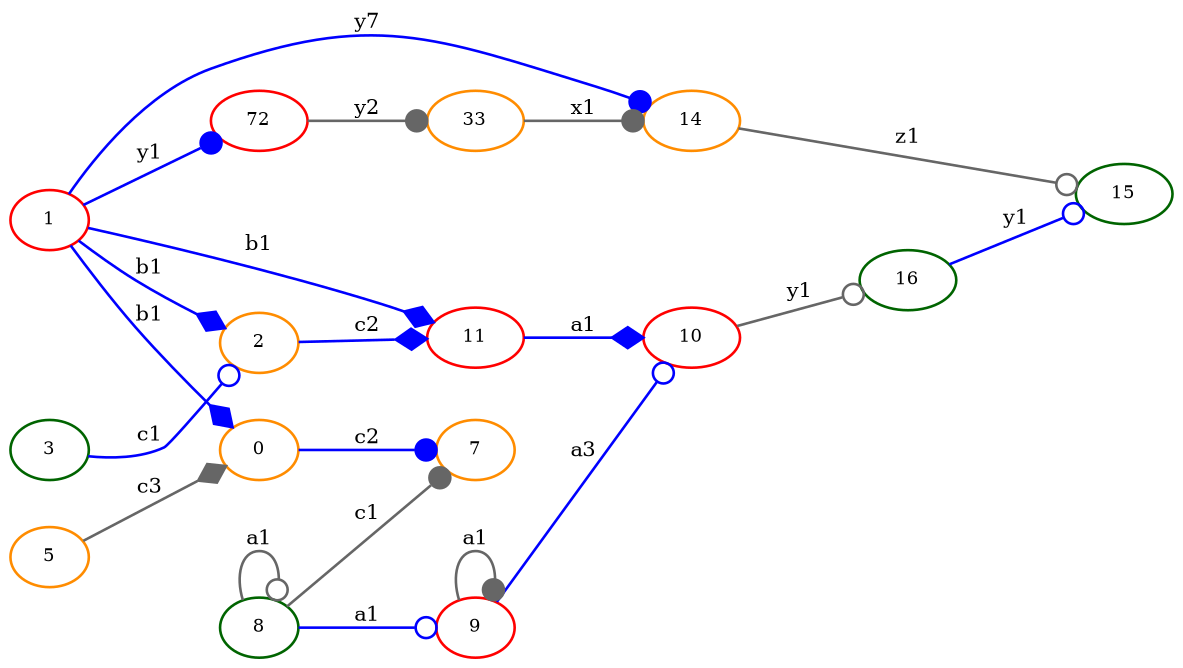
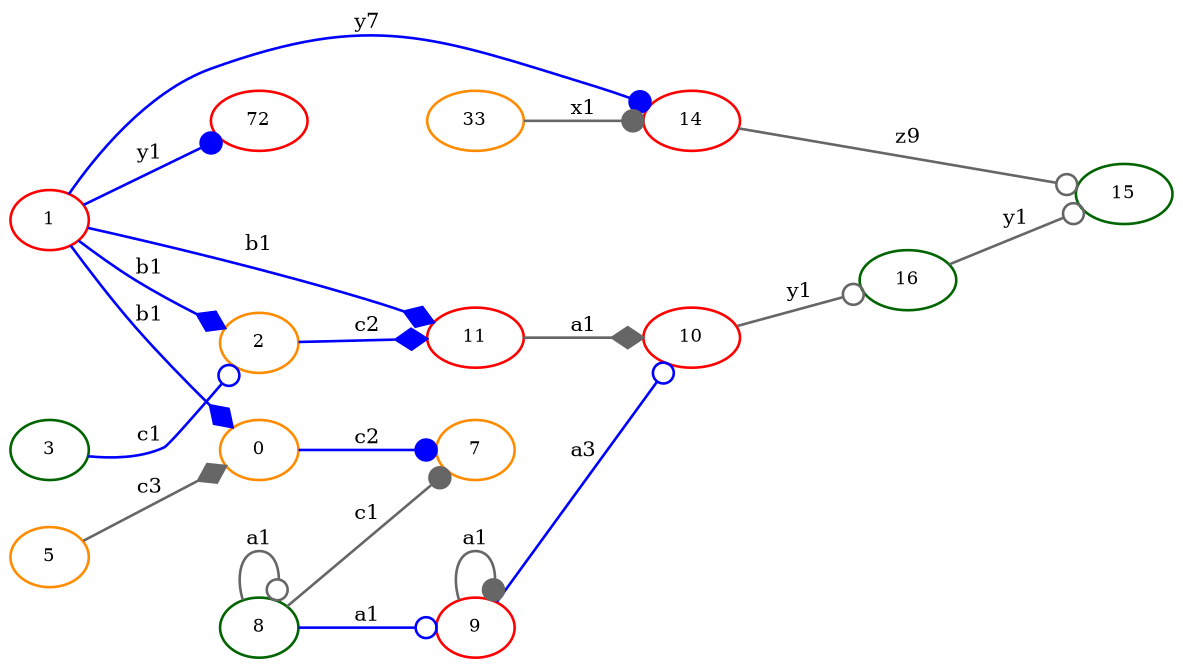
edge "72" -> "33": removed, label "y2"
node "14": color darkorange -> red
edge "14" -> "15": label "z1" -> "z9"
edge "16" -> "15": color blue -> gray40
edge "11" -> "10": color blue -> gray40
